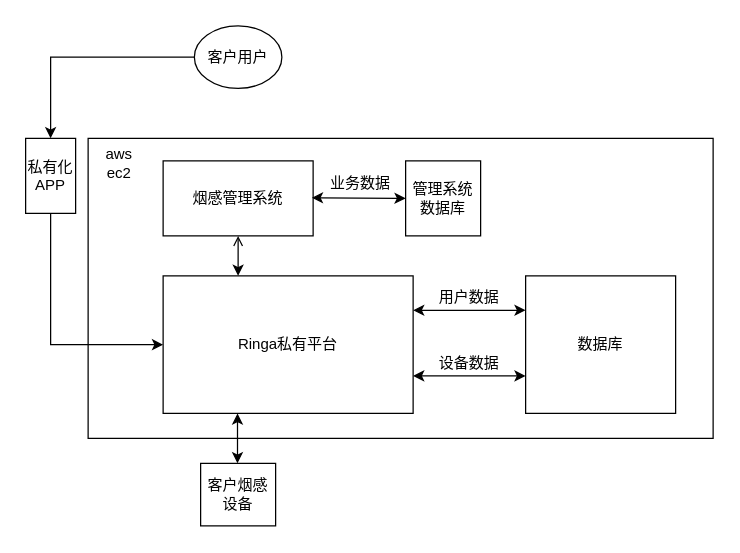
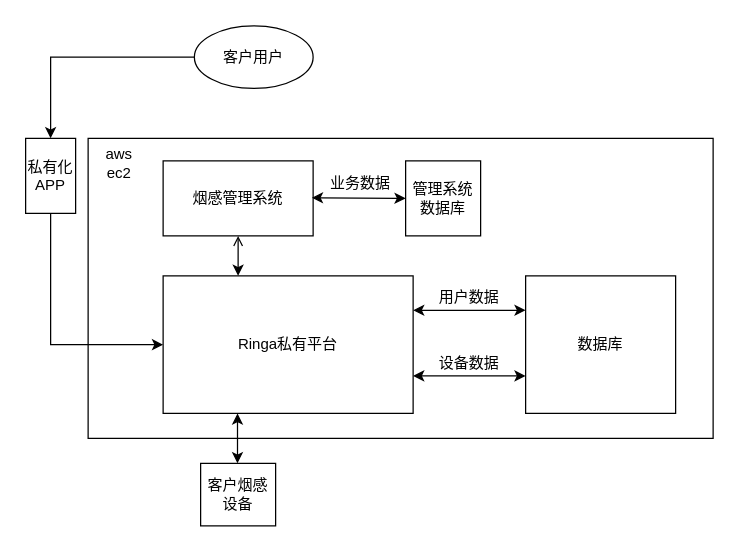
node "客户用户": size 88x63 -> 119x63
